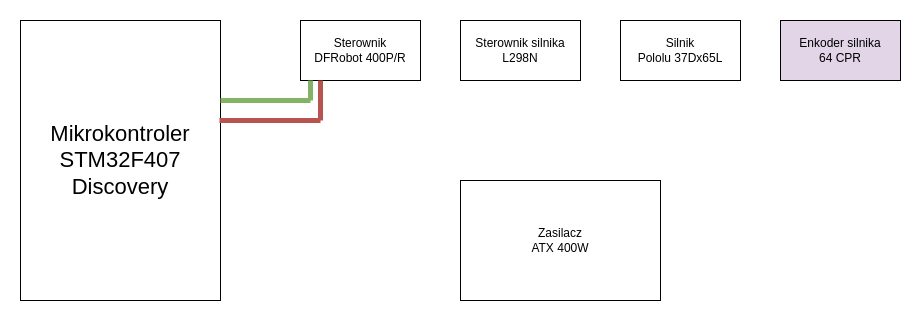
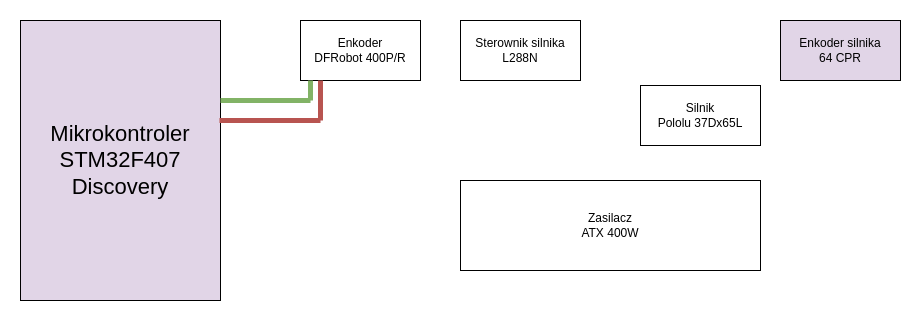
node "Sterownik DFRobot 400P/R": label "Sterownik DFRobot 400P/R" -> "Enkoder DFRobot 400P/R"
node "Sterownik silnika L298N": label "Sterownik silnika L298N" -> "Sterownik silnika L288N"
node "Silnik Pololu 37Dx65L": moved (681, 51) -> (701, 116)
node "Mikrokontroler STM32F407 Discovery": fillcolor #ffffff -> #e1d5e7
node "Zasilacz ATX 400W": size 200x120 -> 300x90
